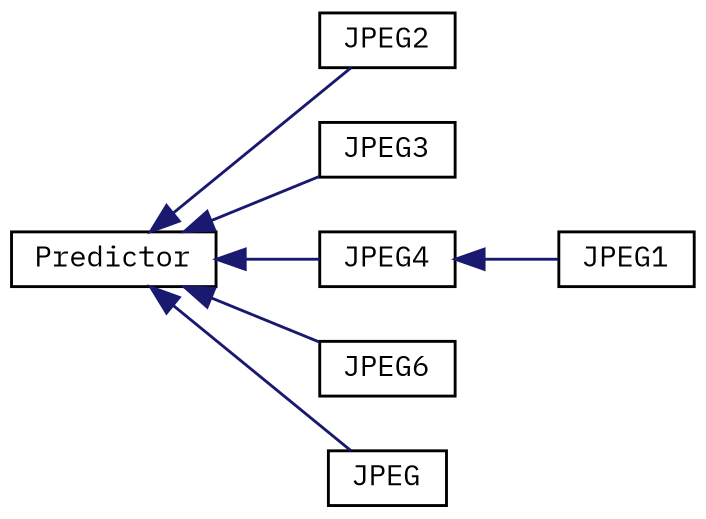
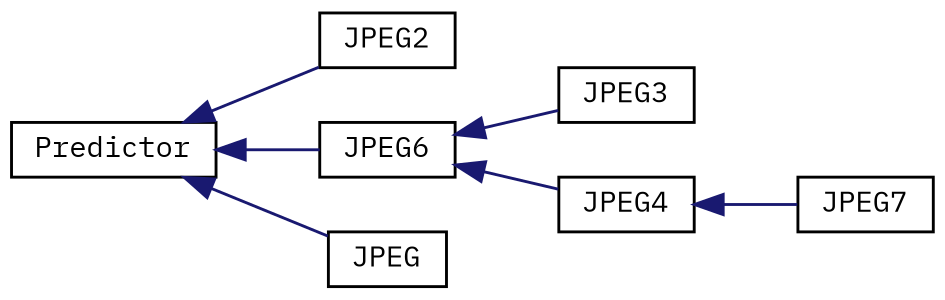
edge "JPEG3" -> "Predictor": now "JPEG3" -> "JPEG6"
edge "JPEG4" -> "Predictor": now "JPEG4" -> "JPEG6"
node "JPEG1": label "JPEG1" -> "JPEG7"
